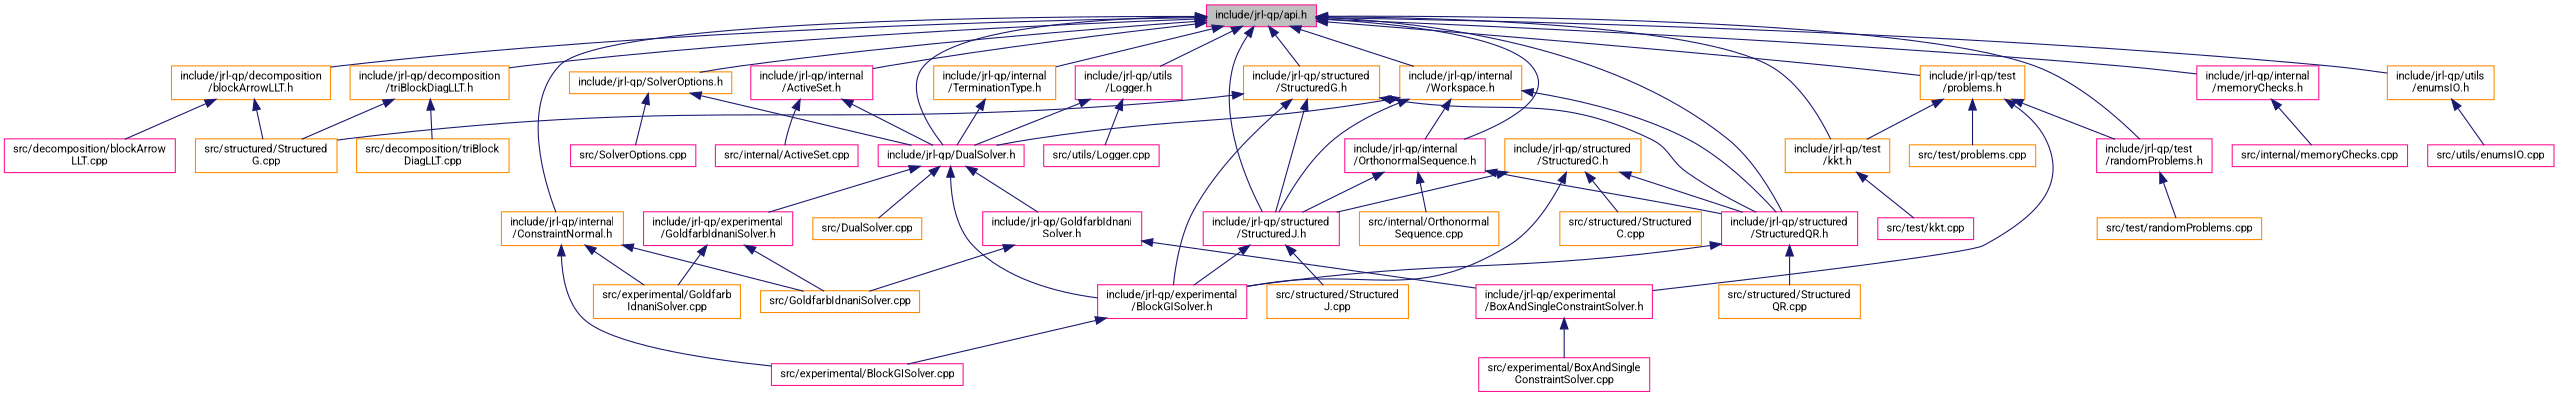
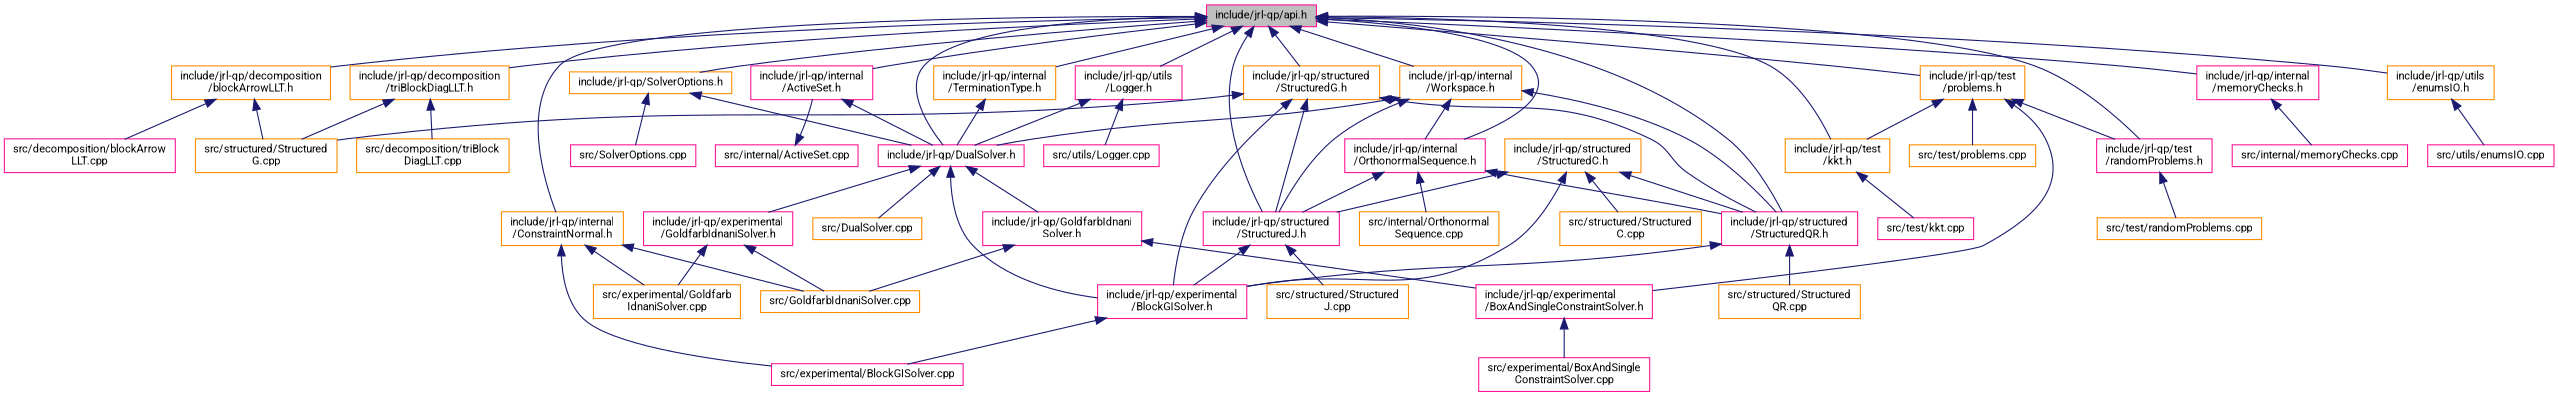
edge "src/internal/ActiveSet.cpp" -> "include/jrl-qp/internal /ActiveSet.h": reversed
